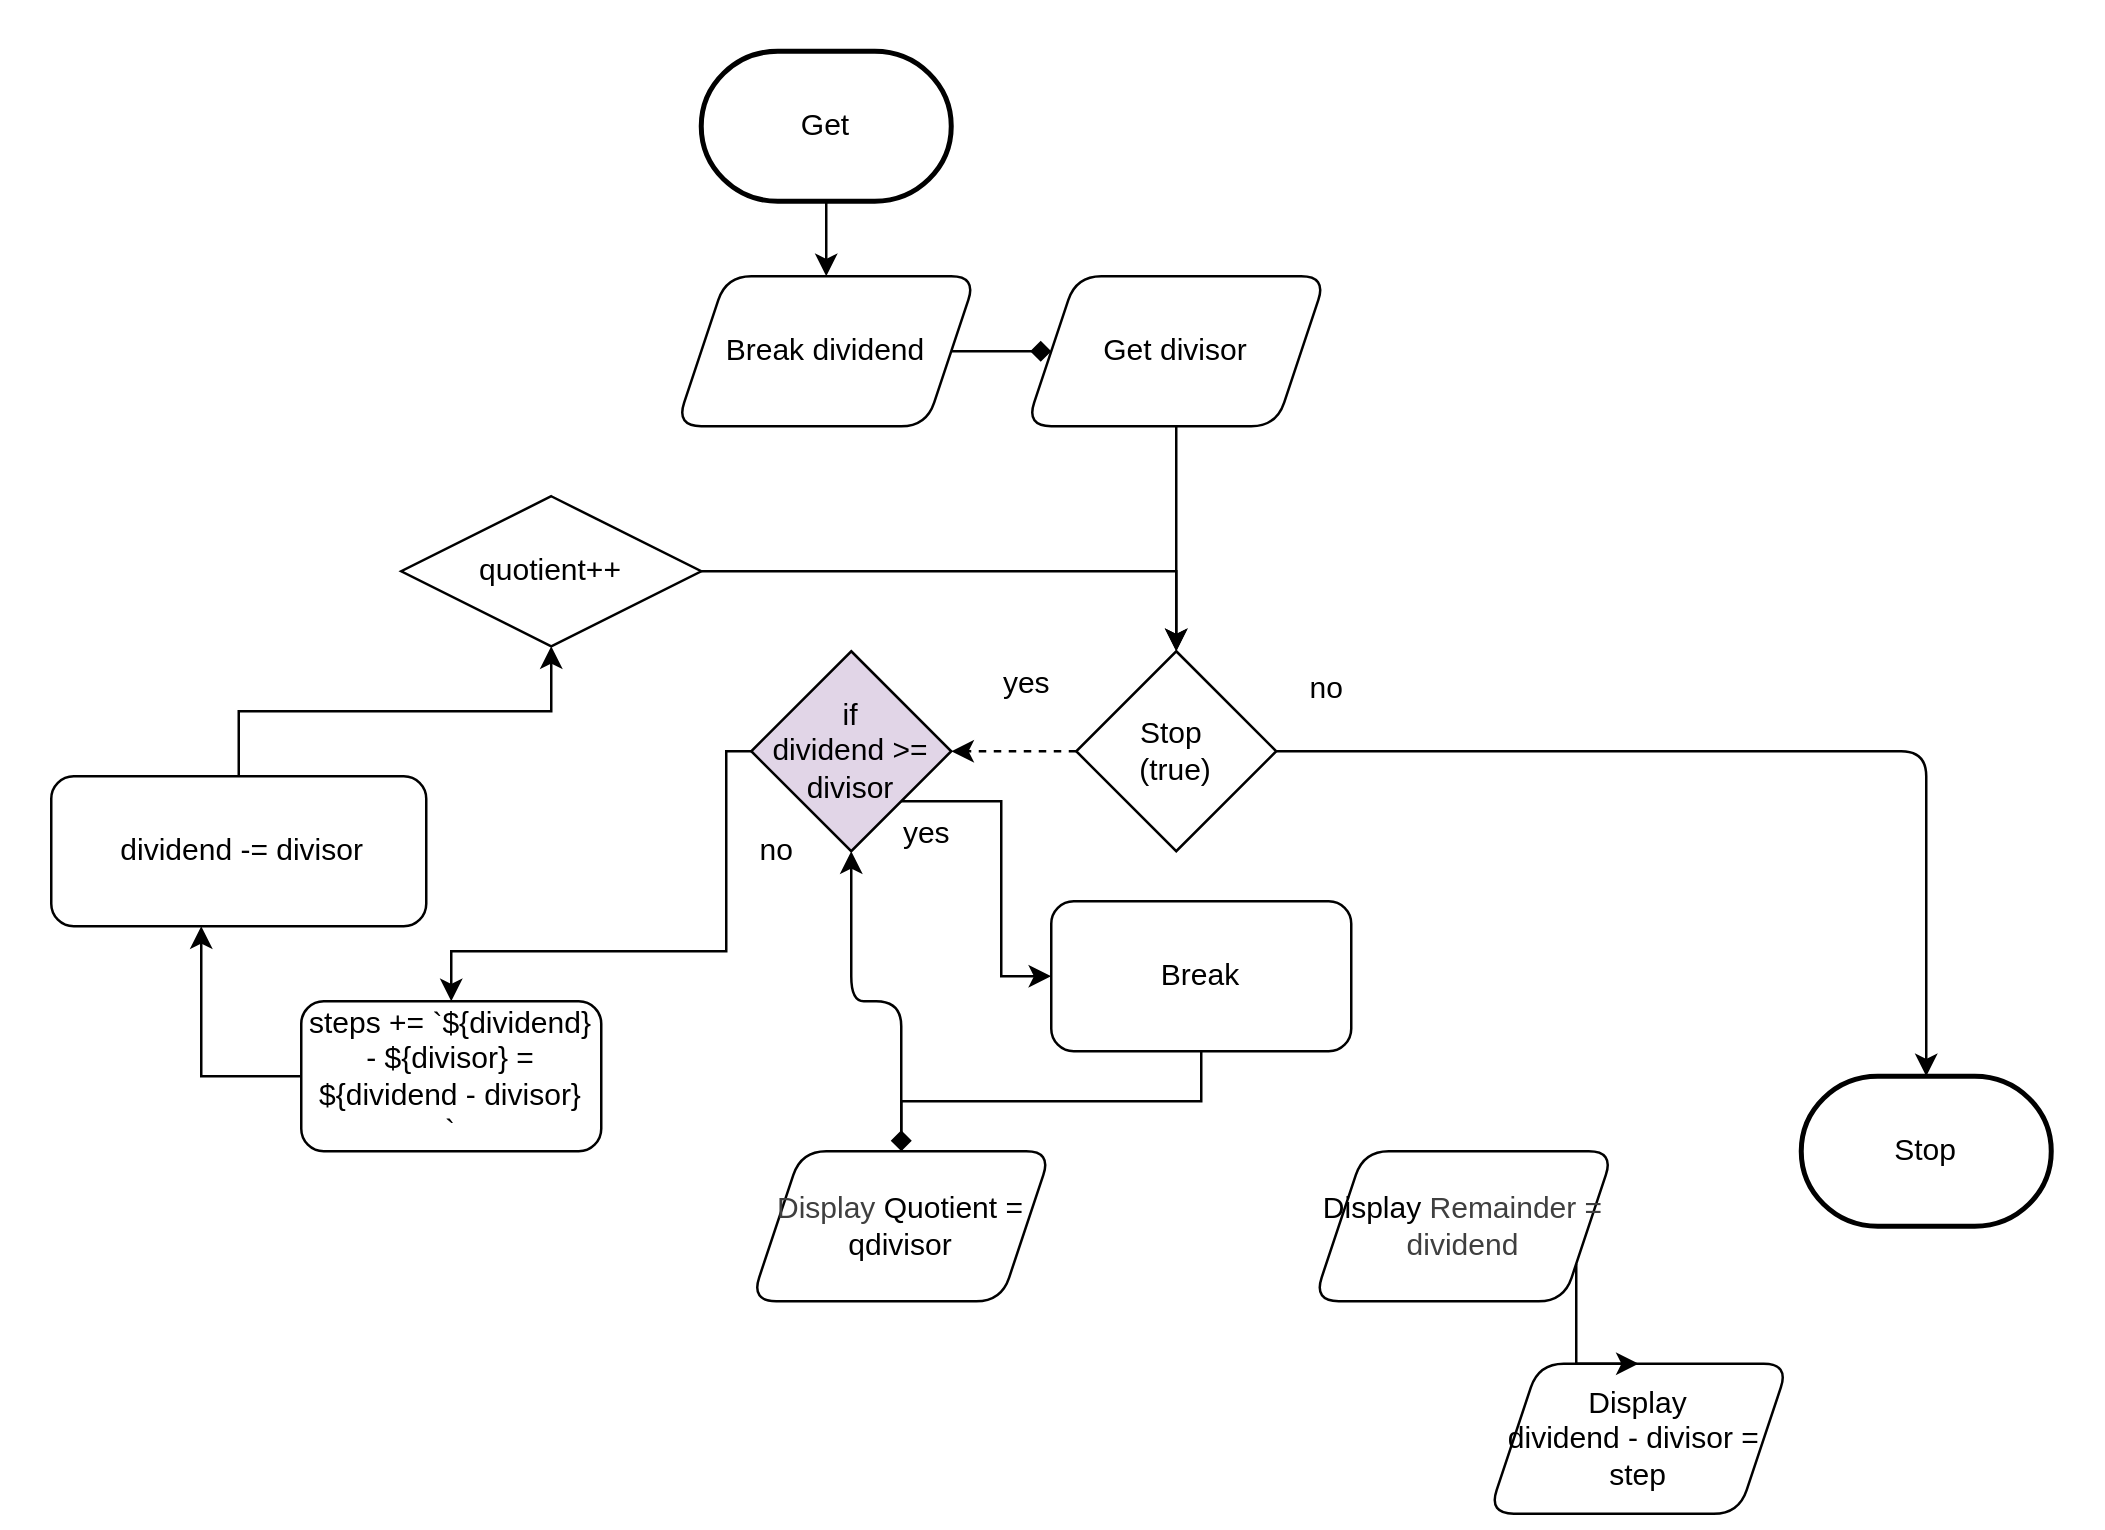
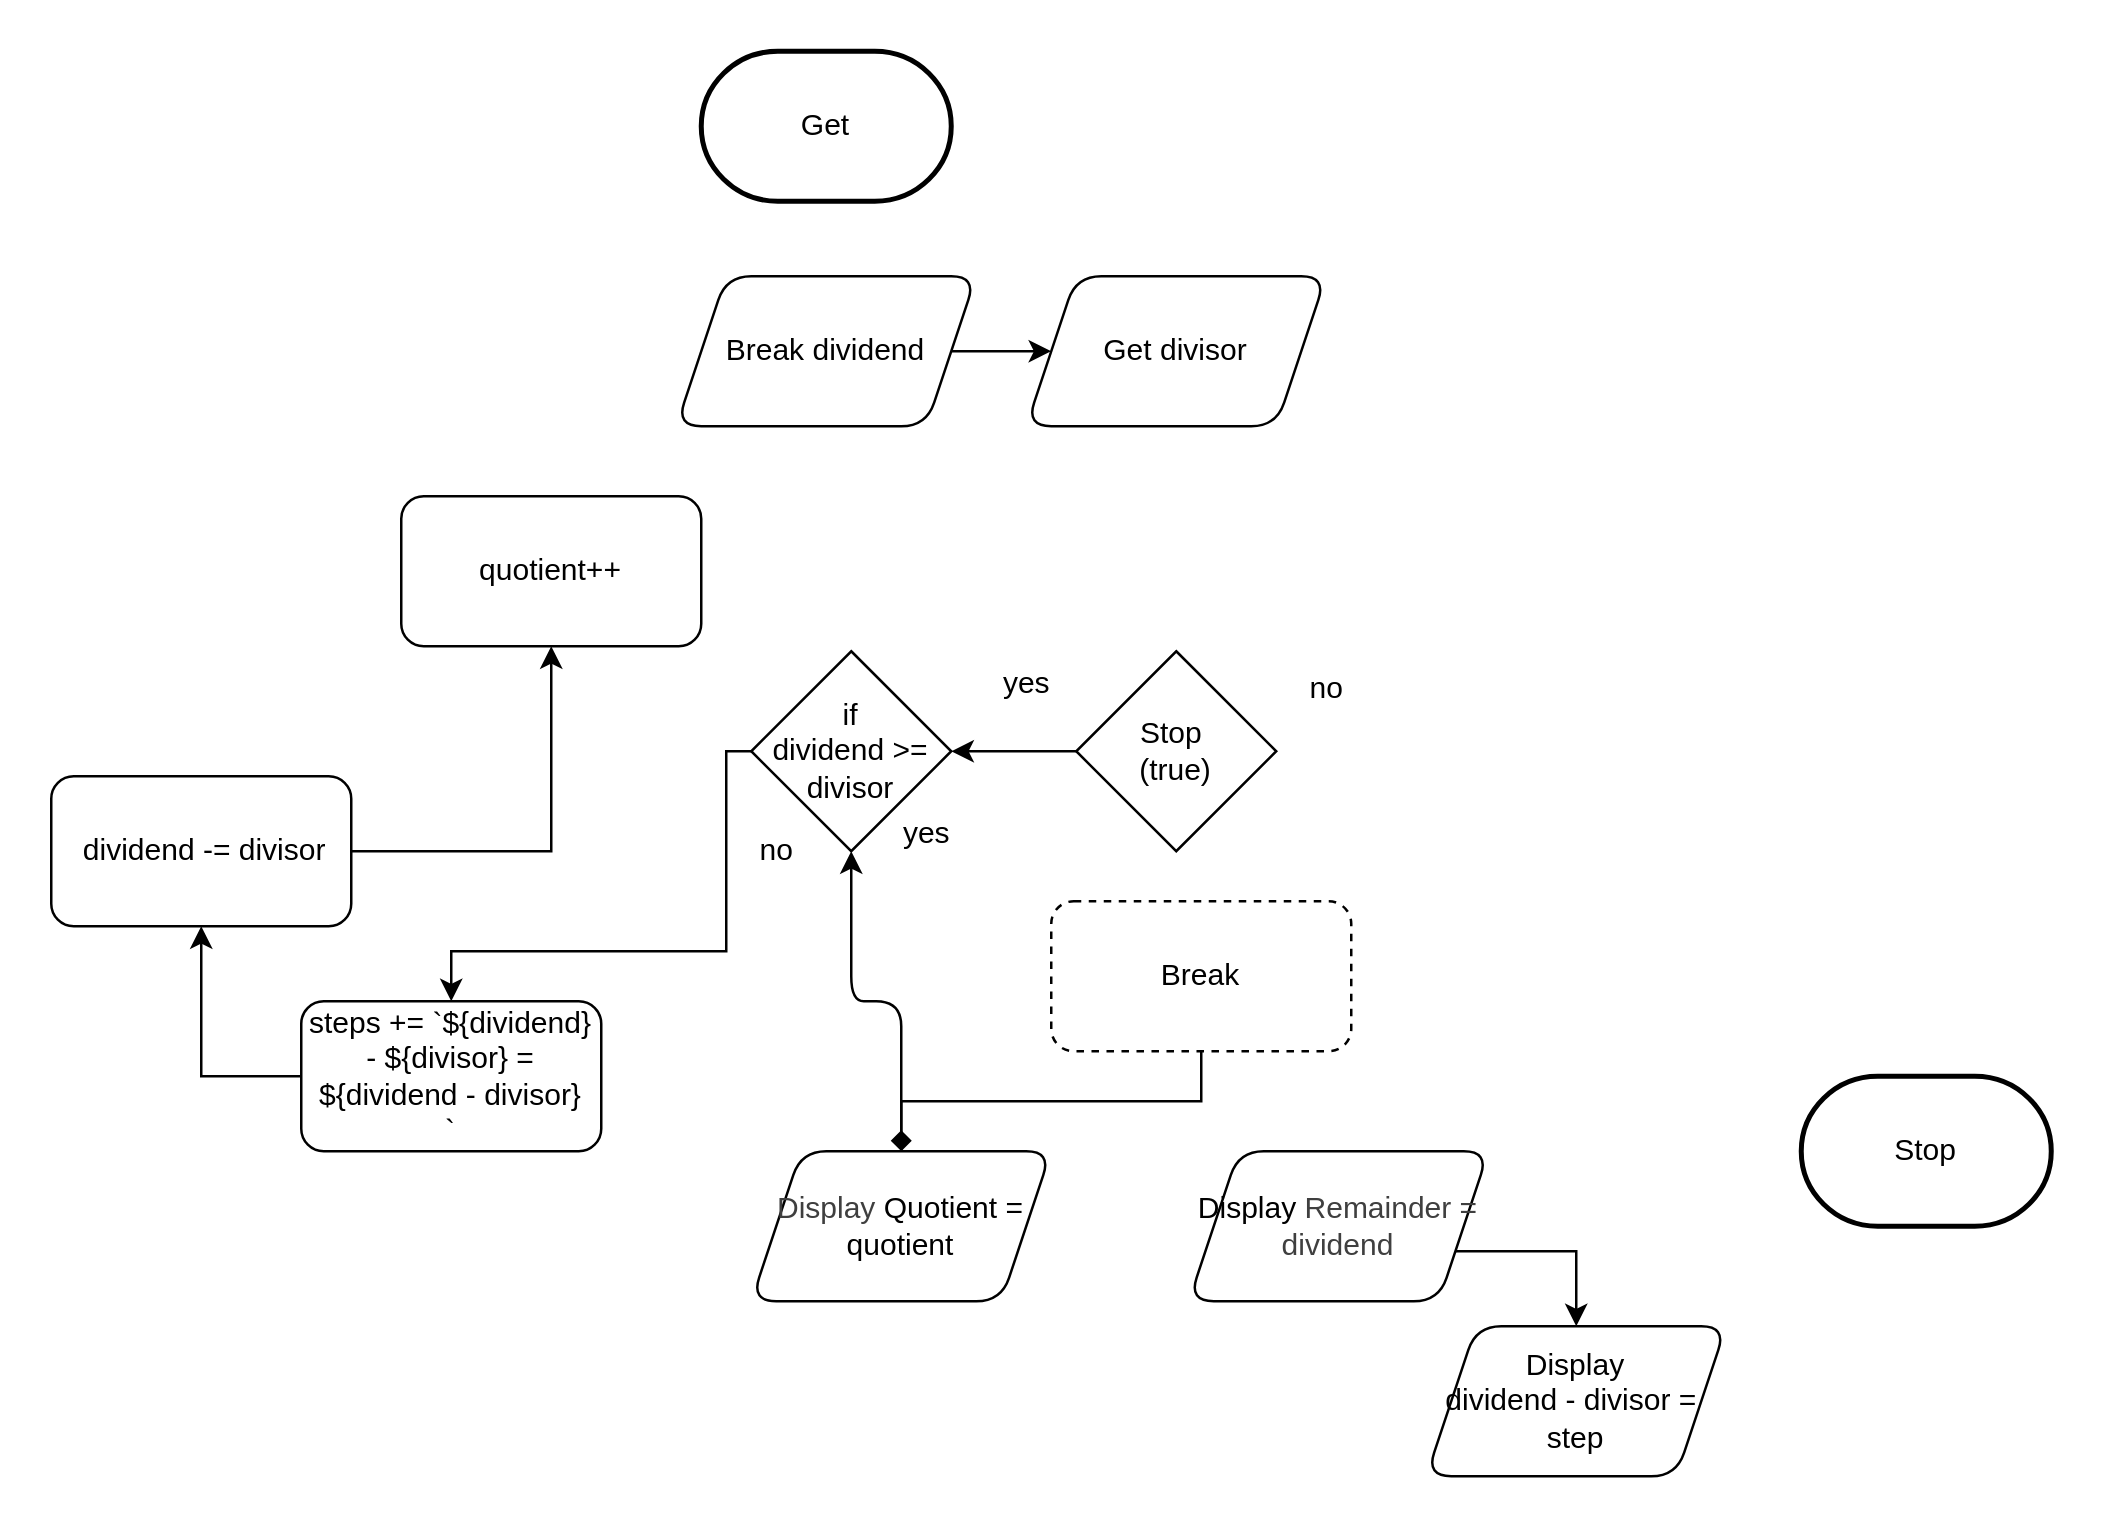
edge "Get" -> "Break dividend": removed
edge "Break dividend" -> "Get divisor": arrowhead diamond -> classic
edge "Get divisor" -> "Stop (true)": removed
node "quotient++": shape diamond -> rounded rectangle
edge "quotient++" -> "Stop (true)": removed
node "if dividend >= divisor": fillcolor #e1d5e7 -> #ffffff
edge "Stop (true)" -> "if dividend >= divisor": style dashed -> solid
edge "Stop (true)" -> "Stop": removed
node "dividend -= divisor": size 375x150 -> 300x150
edge "if dividend >= divisor" -> "Break": removed
node "Break": style solid -> dashed
node "Display Quotient = qdivisor": label "Display Quotient = qdivisor" -> "Display Quotient = quotient"
node "Display Remainder = dividend": moved (1464, 1226) -> (1339, 1226)
node "Display dividend - divisor = step": moved (1639, 1439) -> (1576, 1401)
